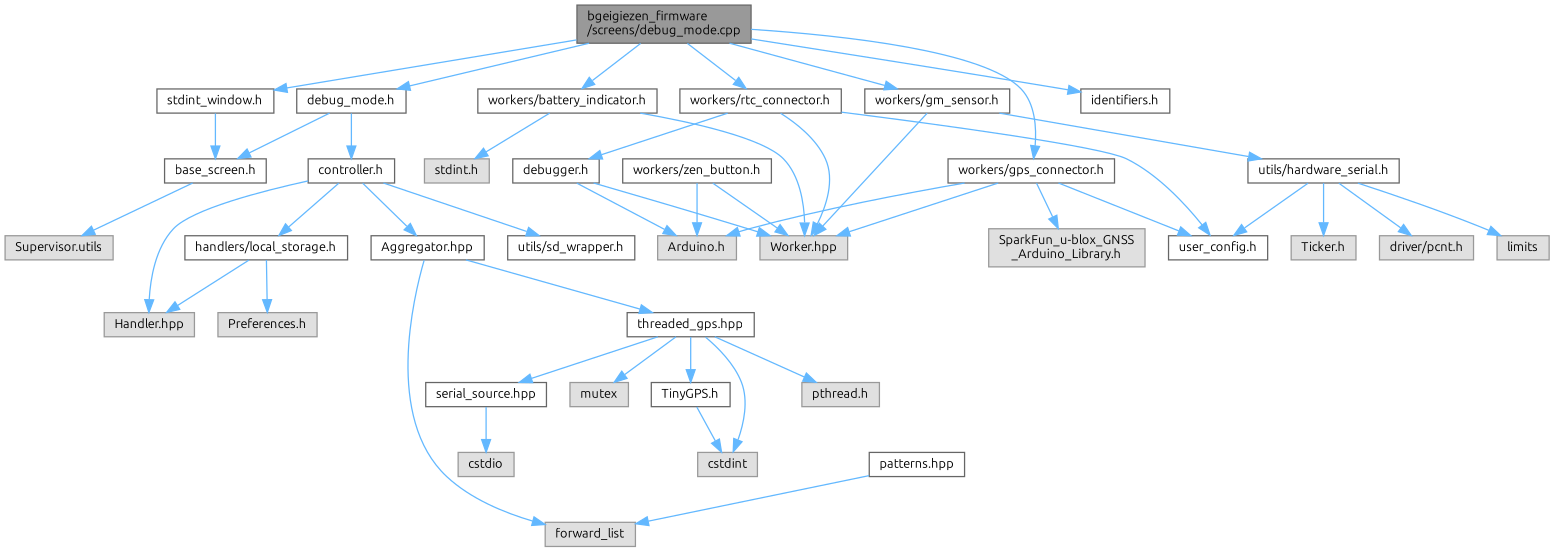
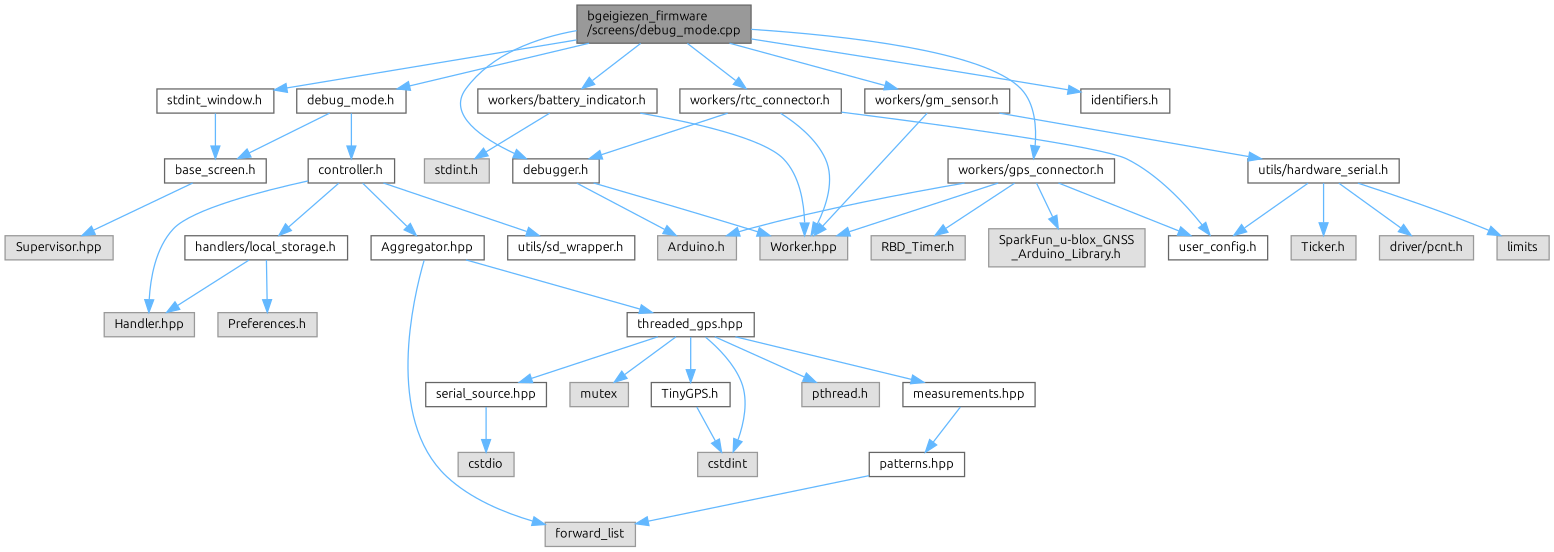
edge "bgeigiezen_firmware /screens/debug_mode.cpp" -> "debugger.h": added
node "workers/zen_button.h": removed
node "Supervisor.utils": label "Supervisor.utils" -> "Supervisor.hpp"
node "RBD_Timer.h": added
node "measurements.hpp": added
